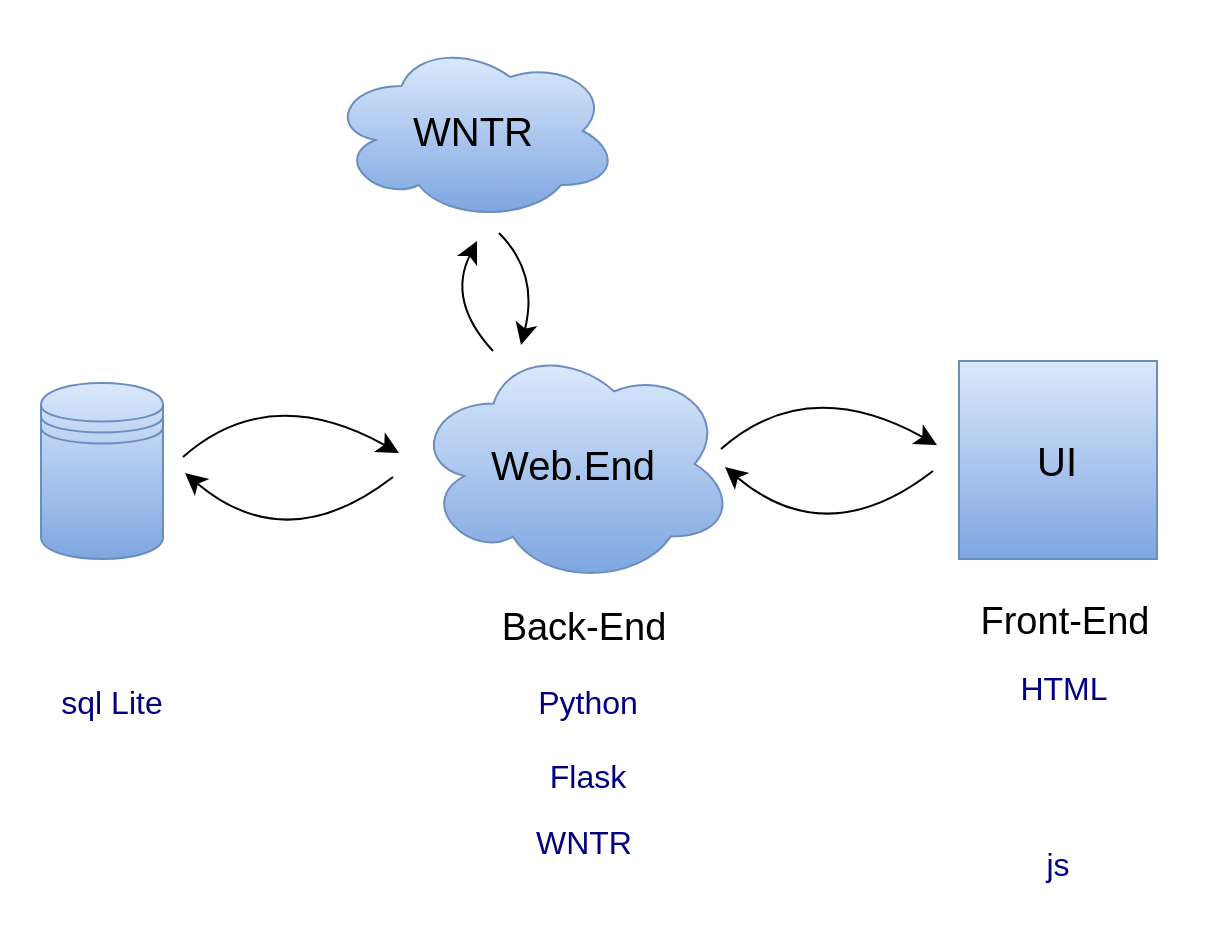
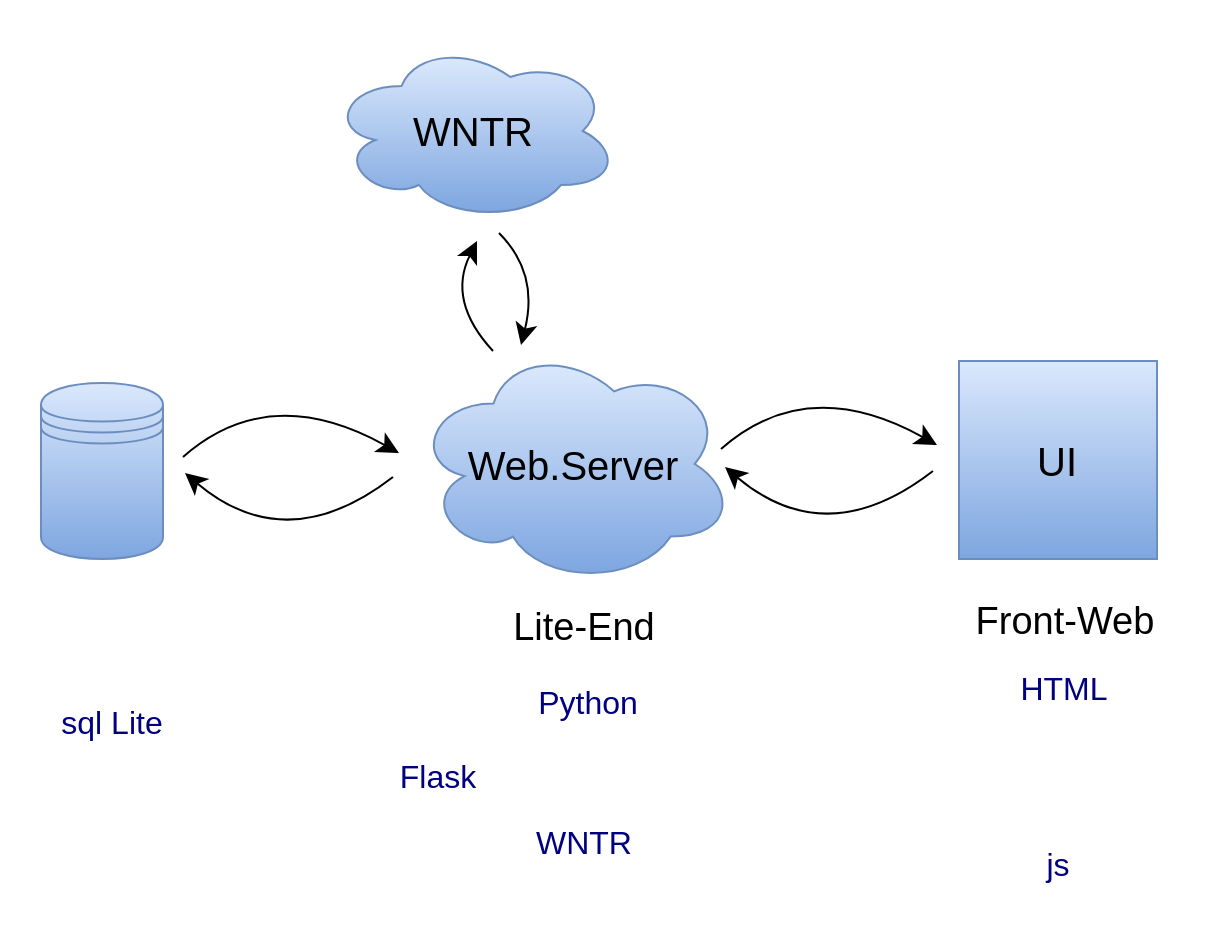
node "Web.End": label "Web.End" -> "Web.Server"
node "Front-End": label "Front-End" -> "Front-Web"
node "Back-End": label "Back-End" -> "Lite-End"
node "sql Lite": moved (113, 703) -> (113, 723)
node "Flask": moved (589, 777) -> (439, 777)
